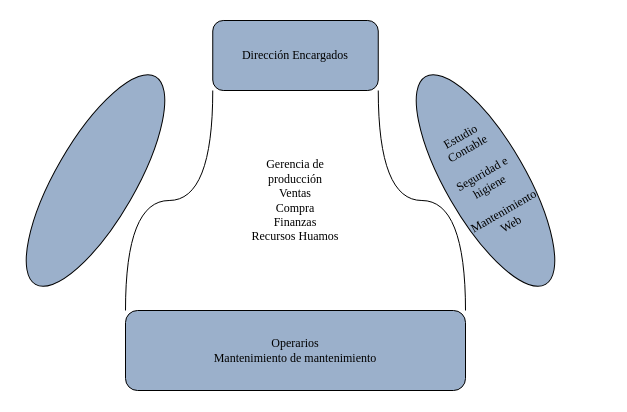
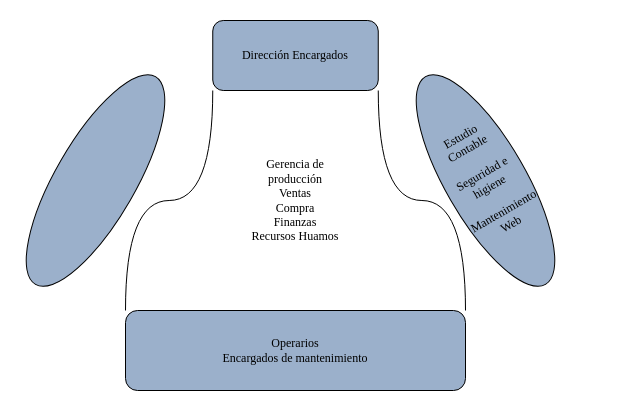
node "Operarios Mantenimiento de mantenimiento": label "Operarios Mantenimiento de mantenimiento" -> "Operarios Encargados de mantenimiento"
